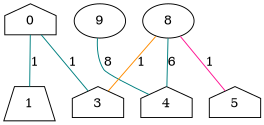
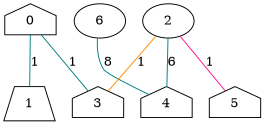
node "9": label "9" -> "6"
node "8": label "8" -> "2"
